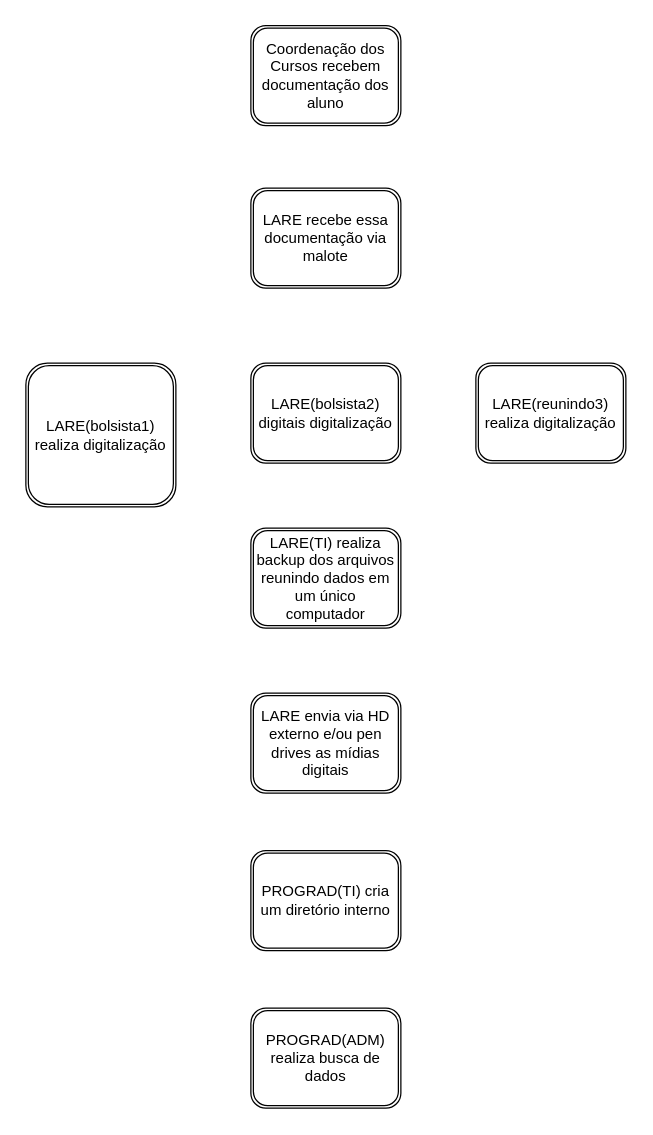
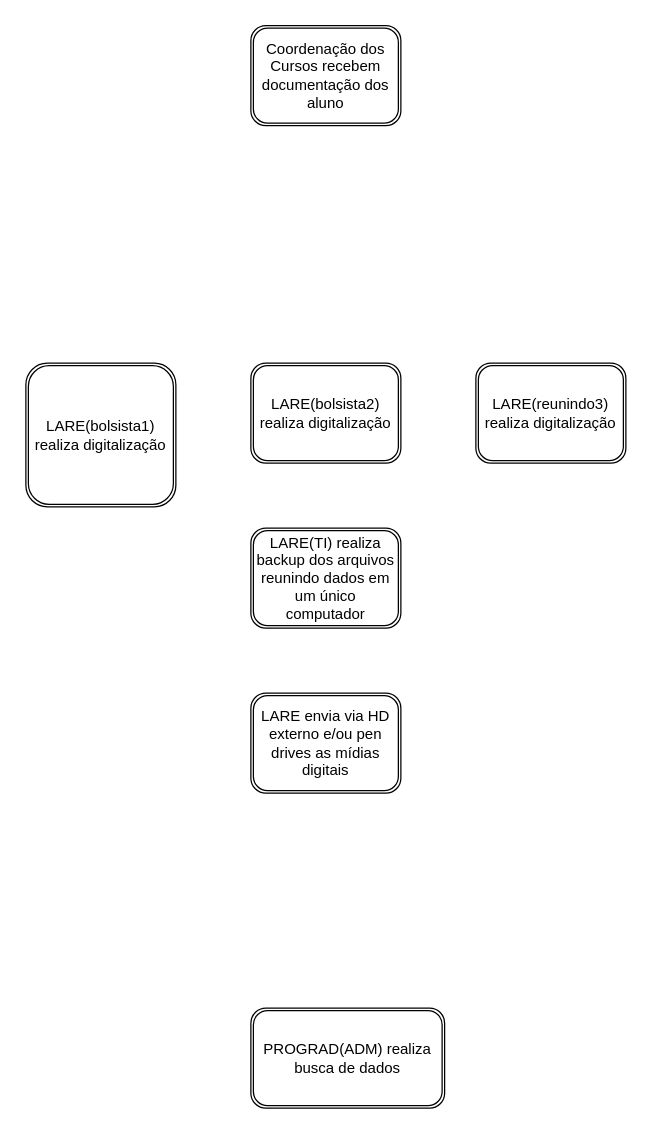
node "LARE recebe essa documentação via malote": removed
node "LARE(bolsista2) digitais digitalização": label "LARE(bolsista2) digitais digitalização" -> "LARE(bolsista2) realiza digitalização"
node "PROGRAD(TI) cria um diretório interno": removed
node "PROGRAD(ADM) realiza busca de dados": size 150x100 -> 194x100
